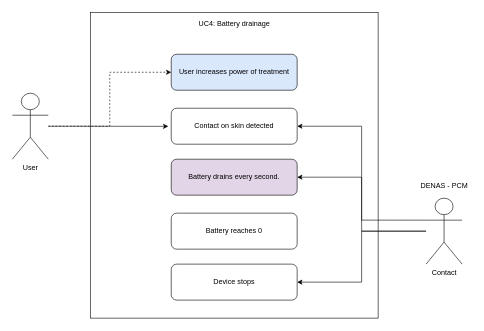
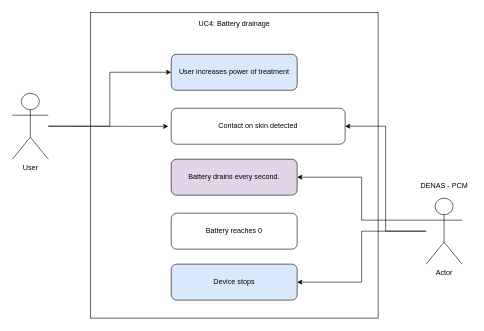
edge "User" -> "User increases power of treatment": style dashed -> solid
node "Contact on skin detected": size 126x36 -> 174x36
node "Contact": label "Contact" -> "Actor"
node "Device stops": fillcolor #ffffff -> #dae8fc
